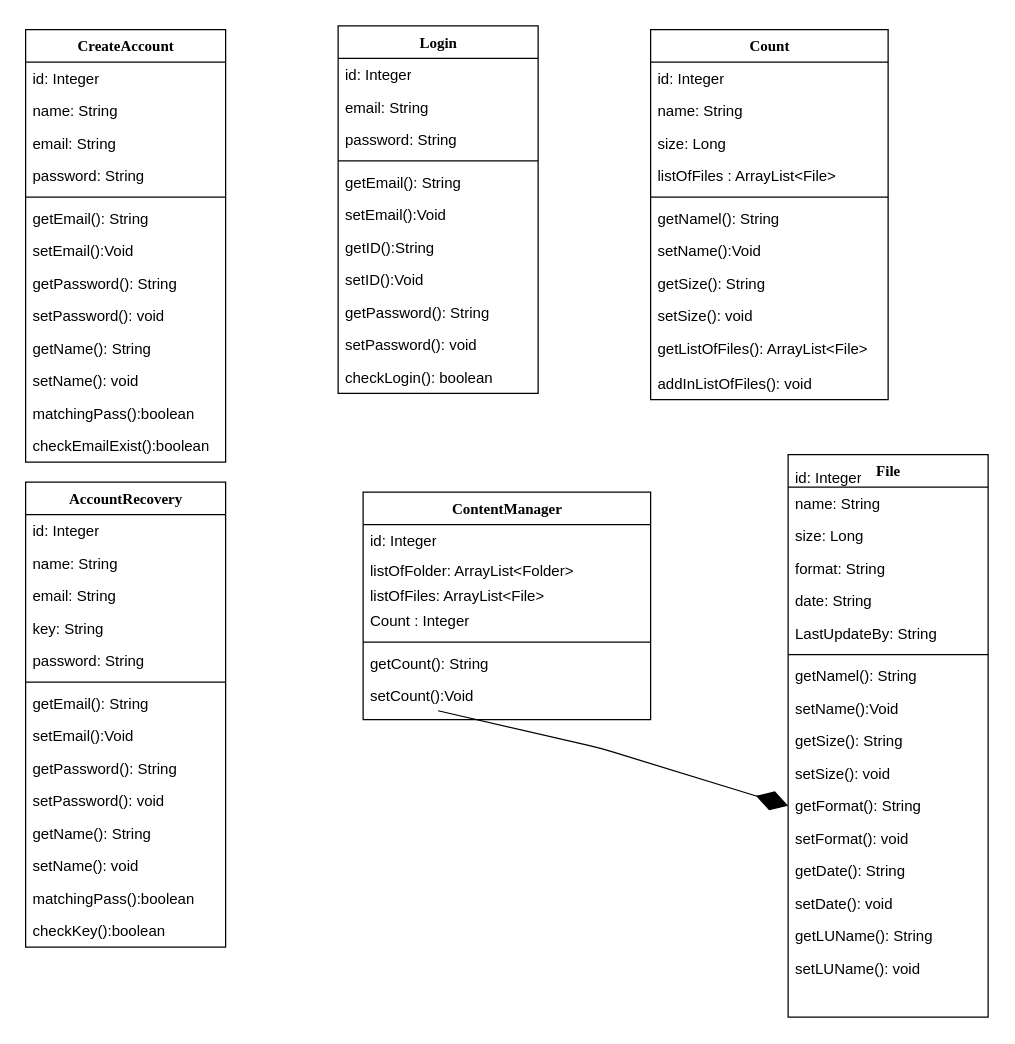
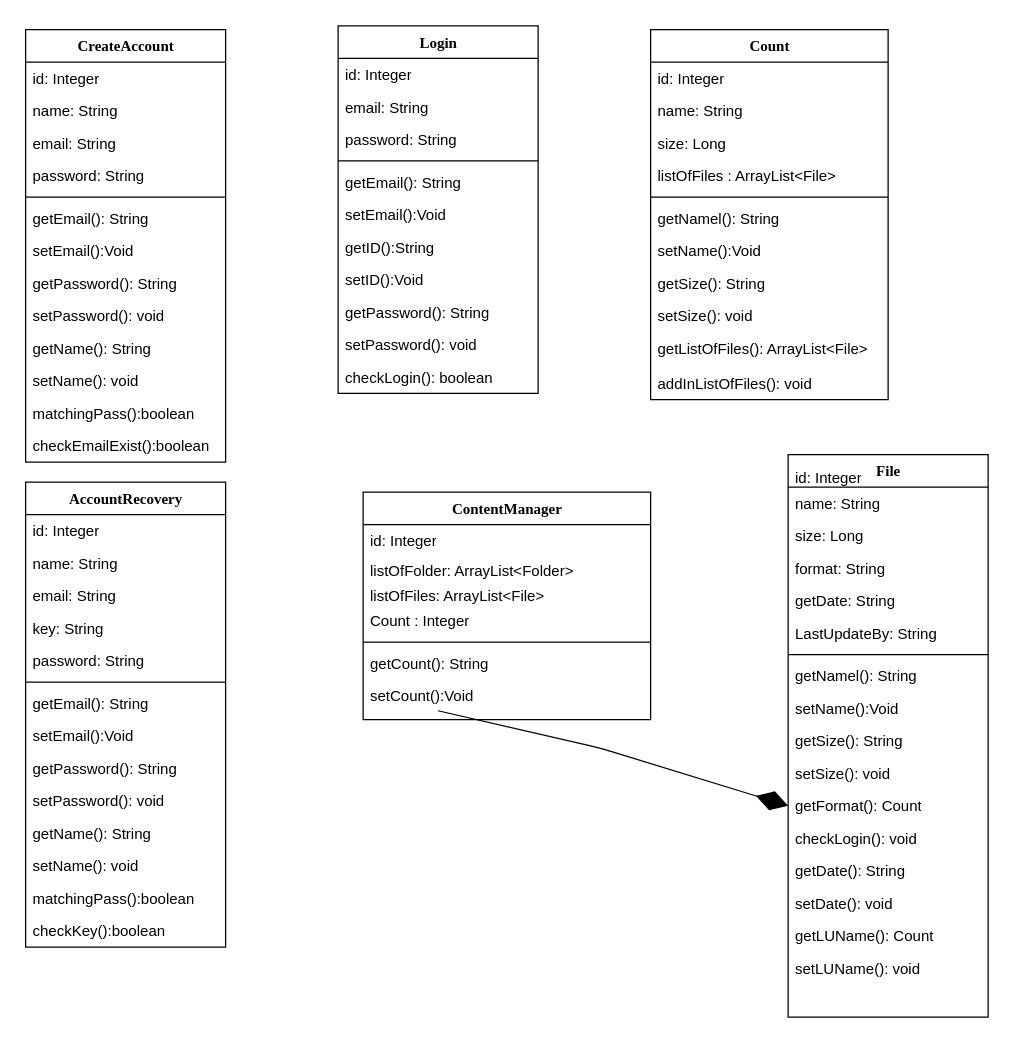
node "date: String": label "date: String" -> "getDate: String"
node "getFormat(): String": label "getFormat(): String" -> "getFormat(): Count"
node "setFormat(): void": label "setFormat(): void" -> "checkLogin(): void"
node "getLUName(): String": label "getLUName(): String" -> "getLUName(): Count"
